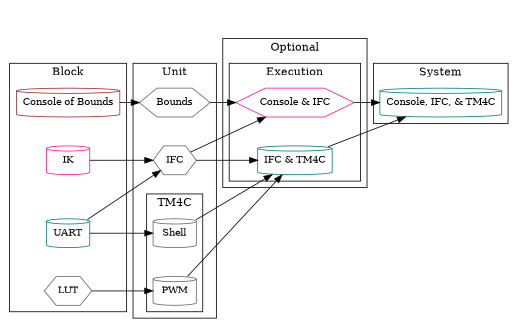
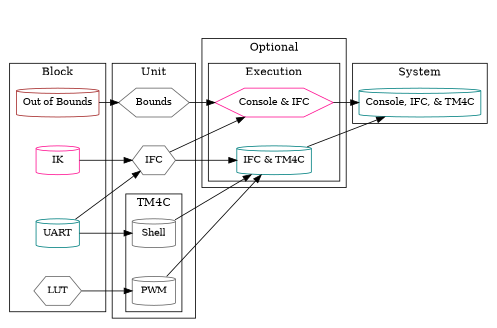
node "Console of Bounds": label "Console of Bounds" -> "Out of Bounds"
